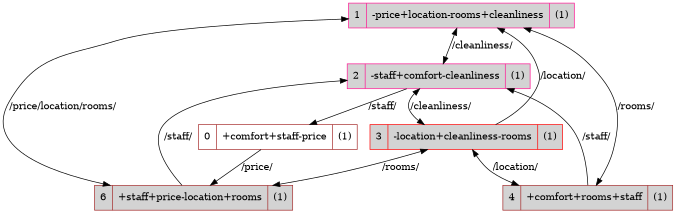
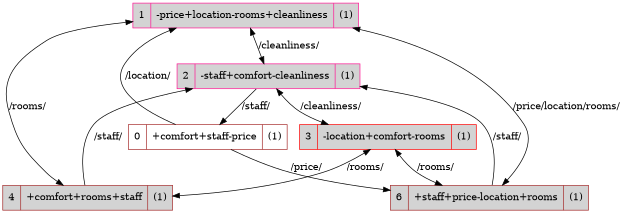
edge "3" -> "1": now "0" -> "1"
node "3": text "-location+cleanliness-rooms" -> "-location+comfort-rooms"
edge "3" -- "4": label "/location/" -> "/rooms/"
